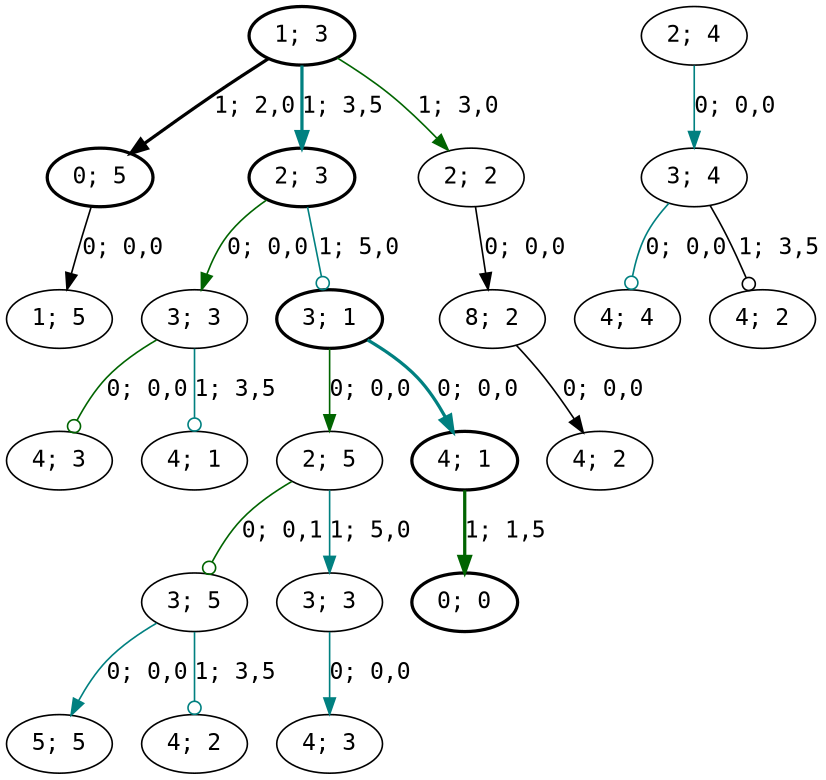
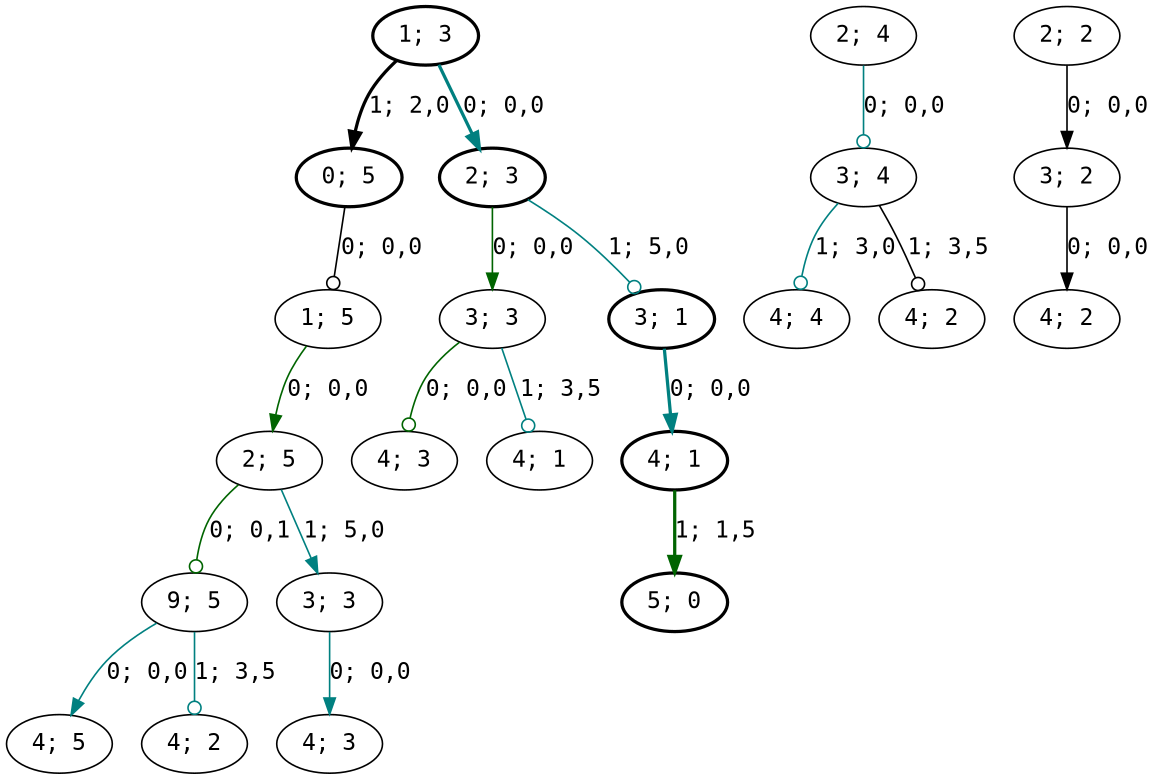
edge "1; 3" -> "2; 2": removed, label "1; 3,0"
edge "2; 4" -> "3; 4": arrowhead normal -> odot
edge "1; 3" -> "2; 3": label "1; 3,5" -> "0; 0,0"
edge "0; 5" -> "1; 5": arrowhead normal -> odot
edge "3; 4" -> "4; 4": label "0; 0,0" -> "1; 3,0"
node "8; 2": label "8; 2" -> "3; 2"
edge "3; 1" -> "2; 5": now "1; 5" -> "2; 5"
node "3; 5": label "3; 5" -> "9; 5"
node "0; 0": label "0; 0" -> "5; 0"
node "5; 5": label "5; 5" -> "4; 5"
